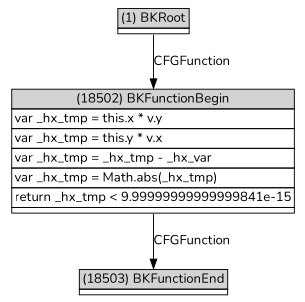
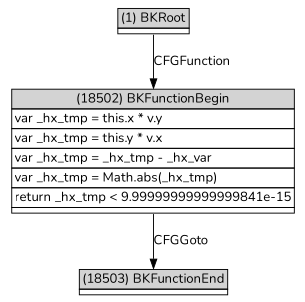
edge "(18502) BKFunctionBegin" -> "(18503) BKFunctionEnd": label "CFGFunction" -> "CFGGoto"
